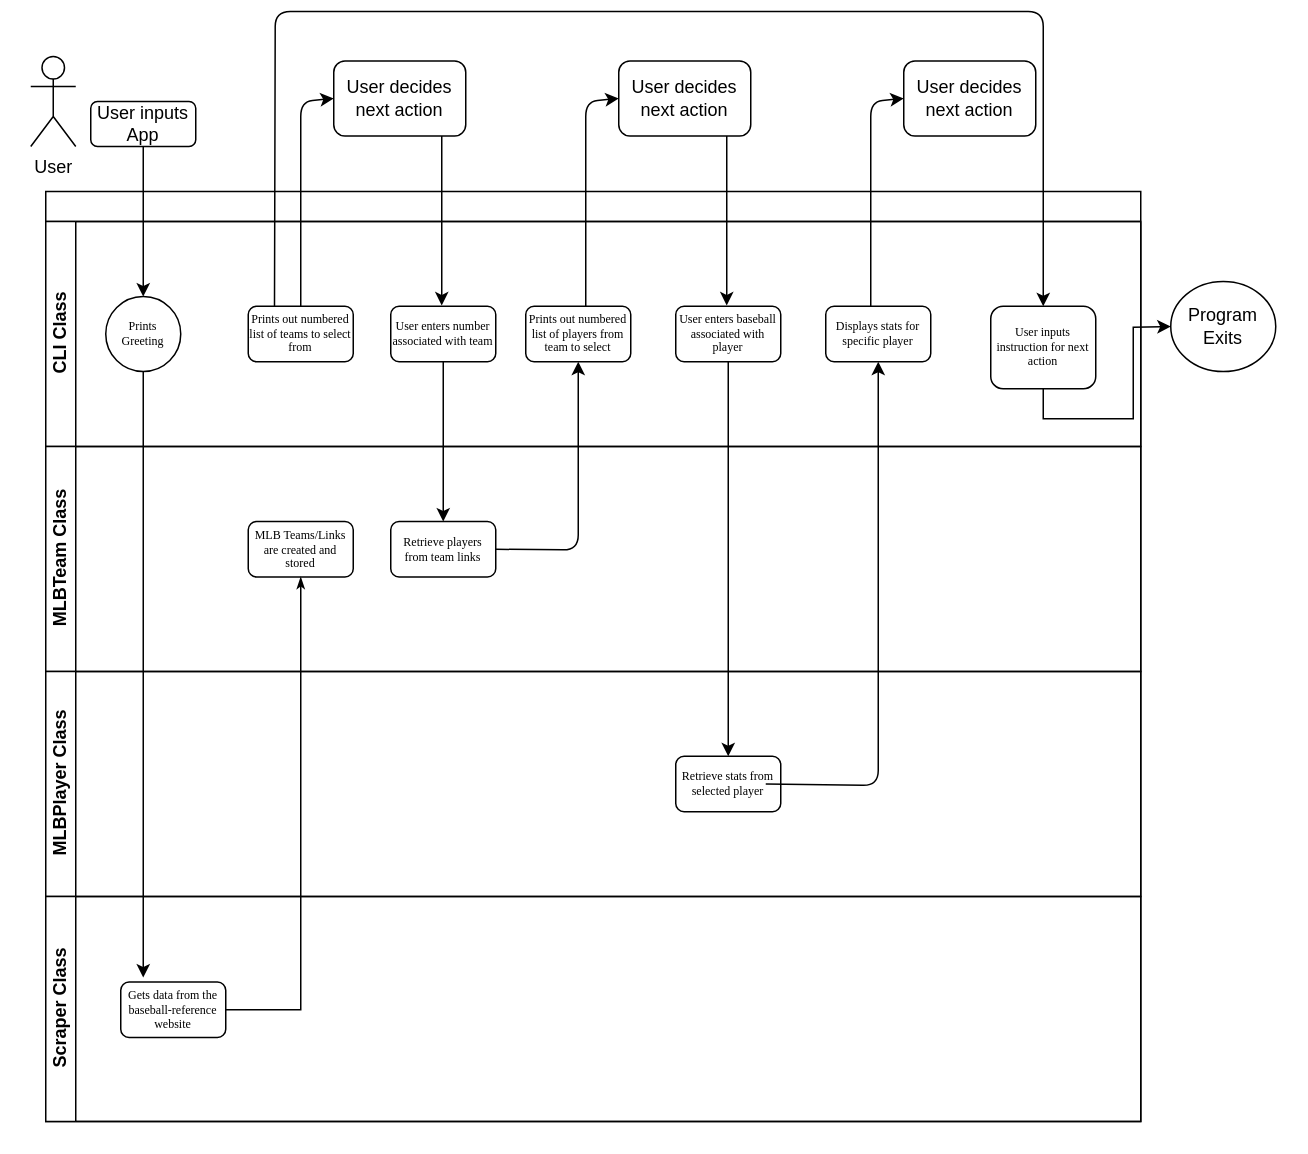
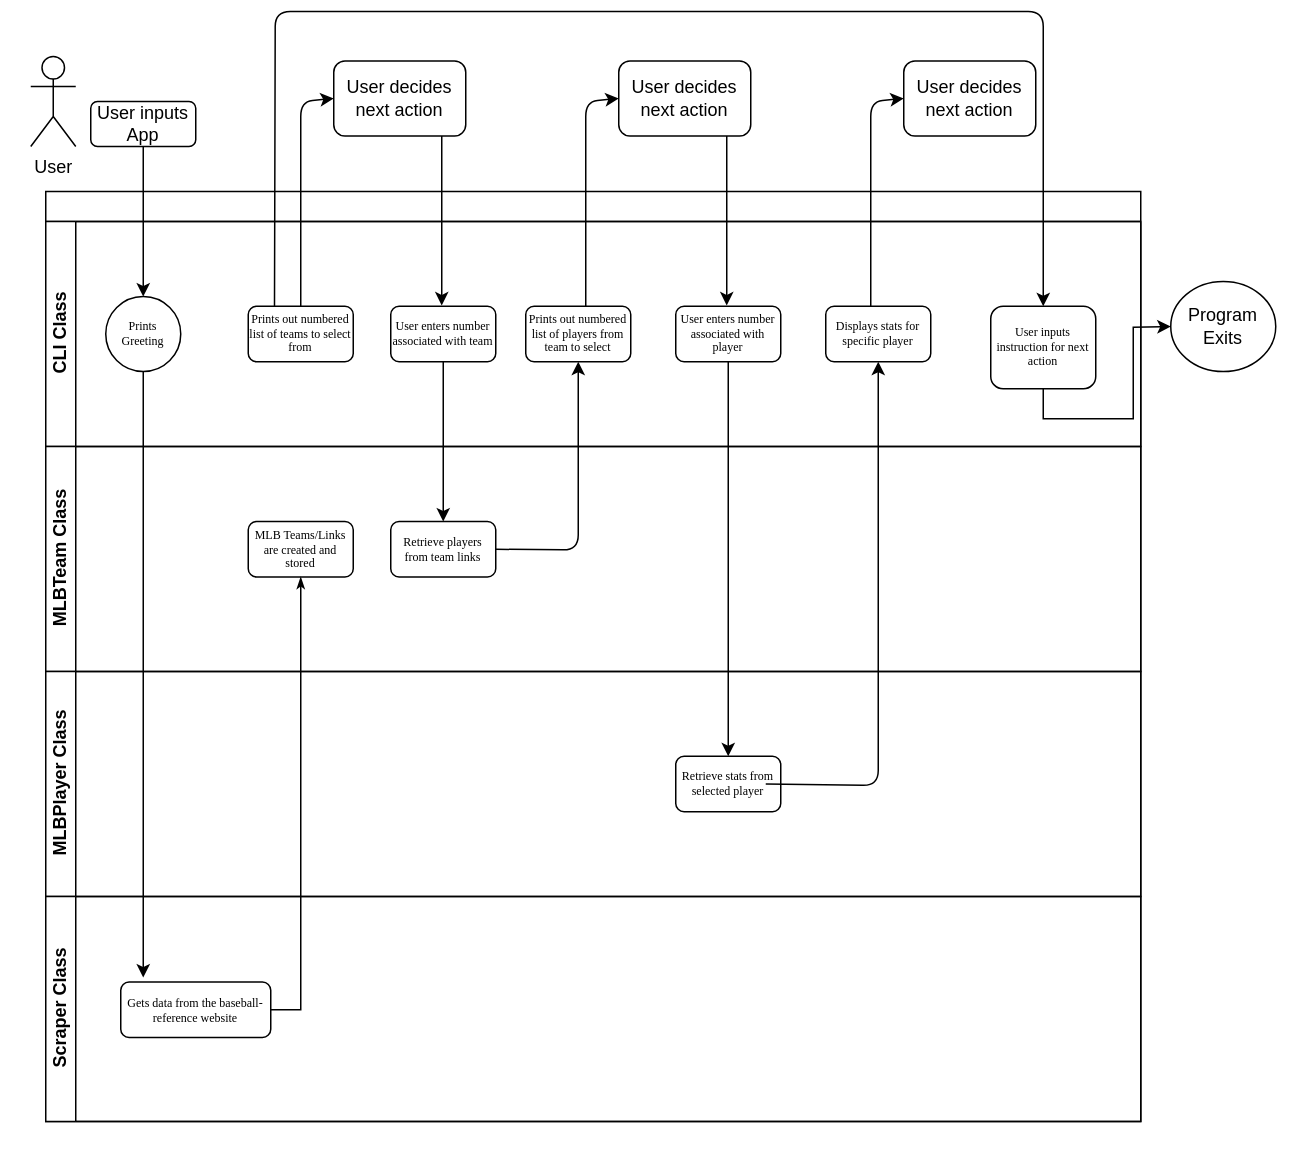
node "User enters baseball associated with player": label "User enters baseball associated with player" -> "User enters number associated with player"
node "Gets data from the baseball-reference website": size 105x56 -> 150x56
